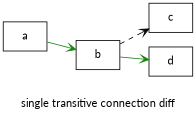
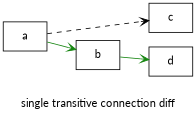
edge "b" -> "c": now "a" -> "c"
